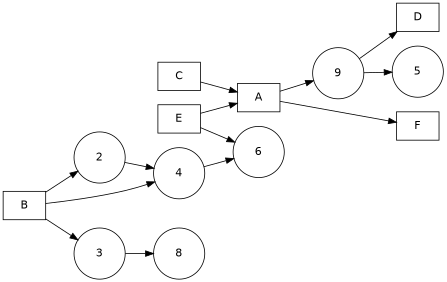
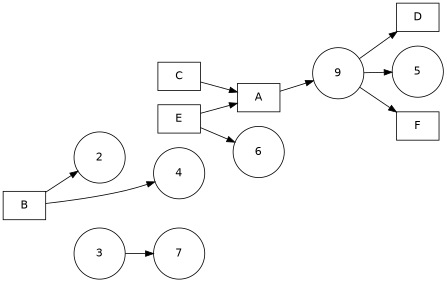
edge "A" -> "F": now "9" -> "F"
edge "4" -> "6": removed
edge "2" -> "4": removed
edge "B" -> "3": removed
node "8": label "8" -> "7"
